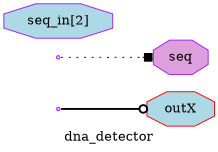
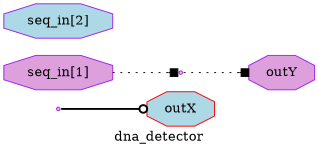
node "seq": label "seq" -> "outY"
node "seq_in[1]": added
